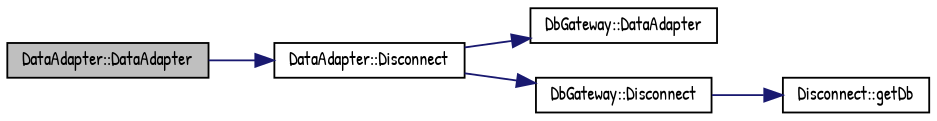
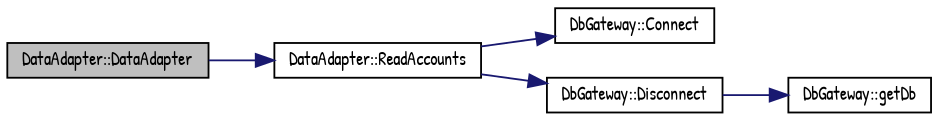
node "DbGateway::DataAdapter": label "DbGateway::DataAdapter" -> "DbGateway::Connect"
node "DataAdapter::Disconnect": label "DataAdapter::Disconnect" -> "DataAdapter::ReadAccounts"
node "Disconnect::getDb": label "Disconnect::getDb" -> "DbGateway::getDb"
